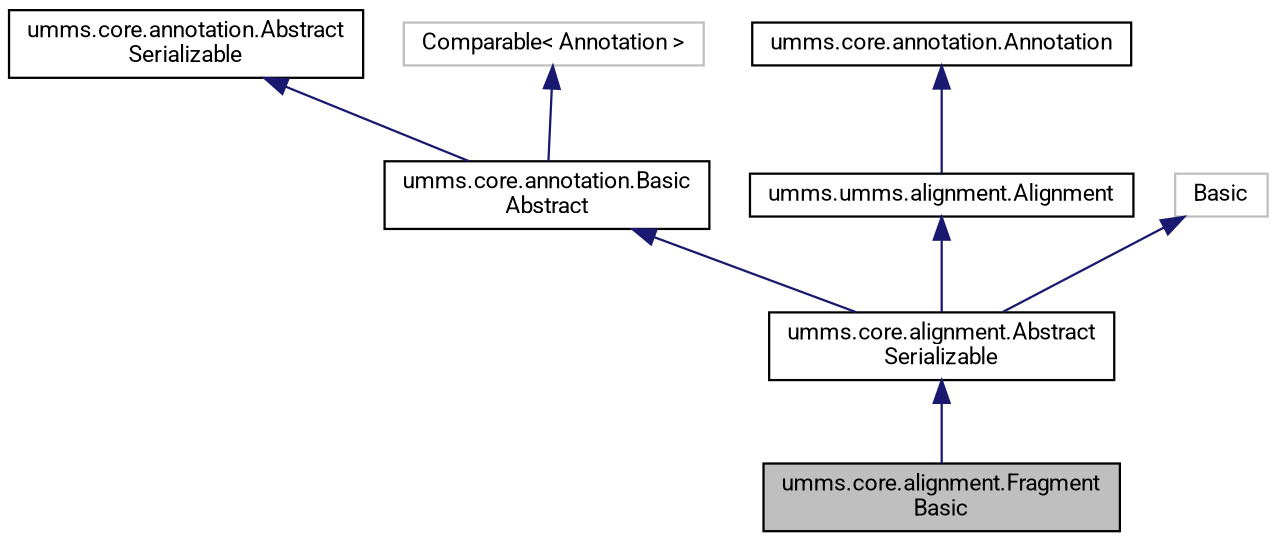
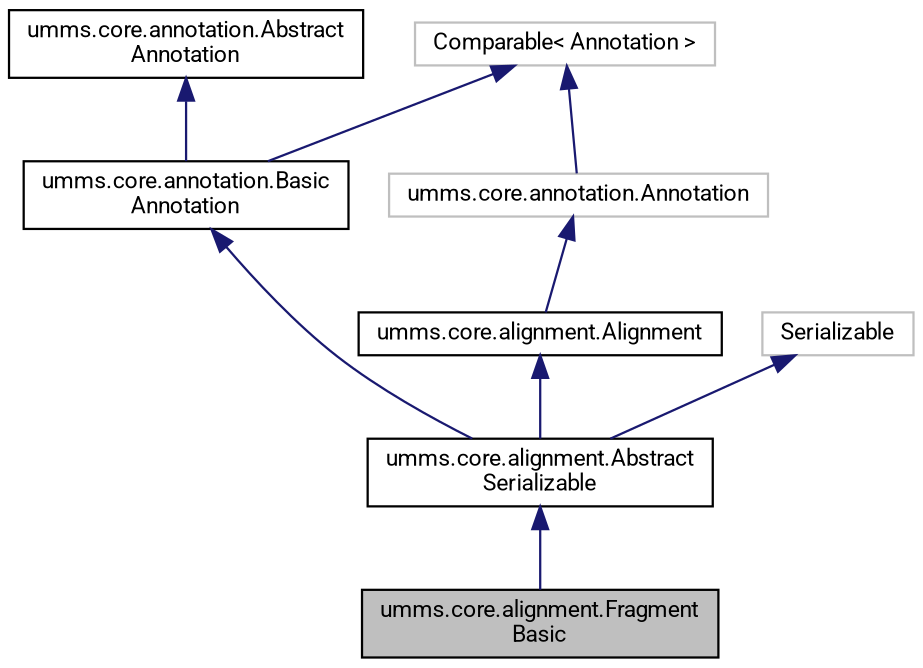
node "umms.core.annotation.Abstract Serializable": label "umms.core.annotation.Abstract Serializable" -> "umms.core.annotation.Abstract Annotation"
node "umms.core.annotation.Annotation": color black -> grey75
edge "umms.core.annotation.Annotation" -> "Comparable< Annotation >": added
node "umms.core.annotation.Basic Abstract": label "umms.core.annotation.Basic Abstract" -> "umms.core.annotation.Basic Annotation"
node "umms.umms.alignment.Alignment": label "umms.umms.alignment.Alignment" -> "umms.core.alignment.Alignment"
node "Basic": label "Basic" -> "Serializable"
